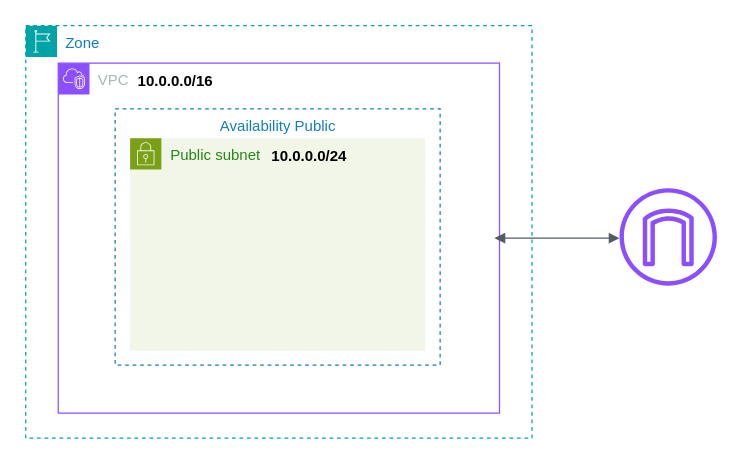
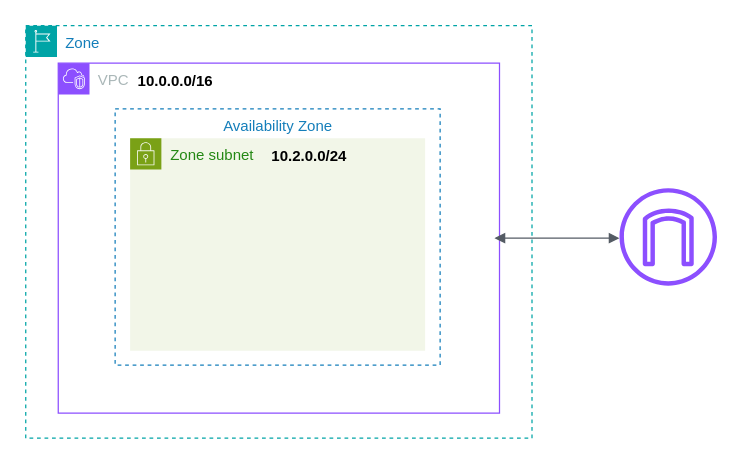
node "Availability Public": label "Availability Public" -> "Availability Zone"
node "Public subnet": label "Public subnet" -> "Zone subnet"
node "10.0.0.0/24": label "10.0.0.0/24" -> "10.2.0.0/24"
